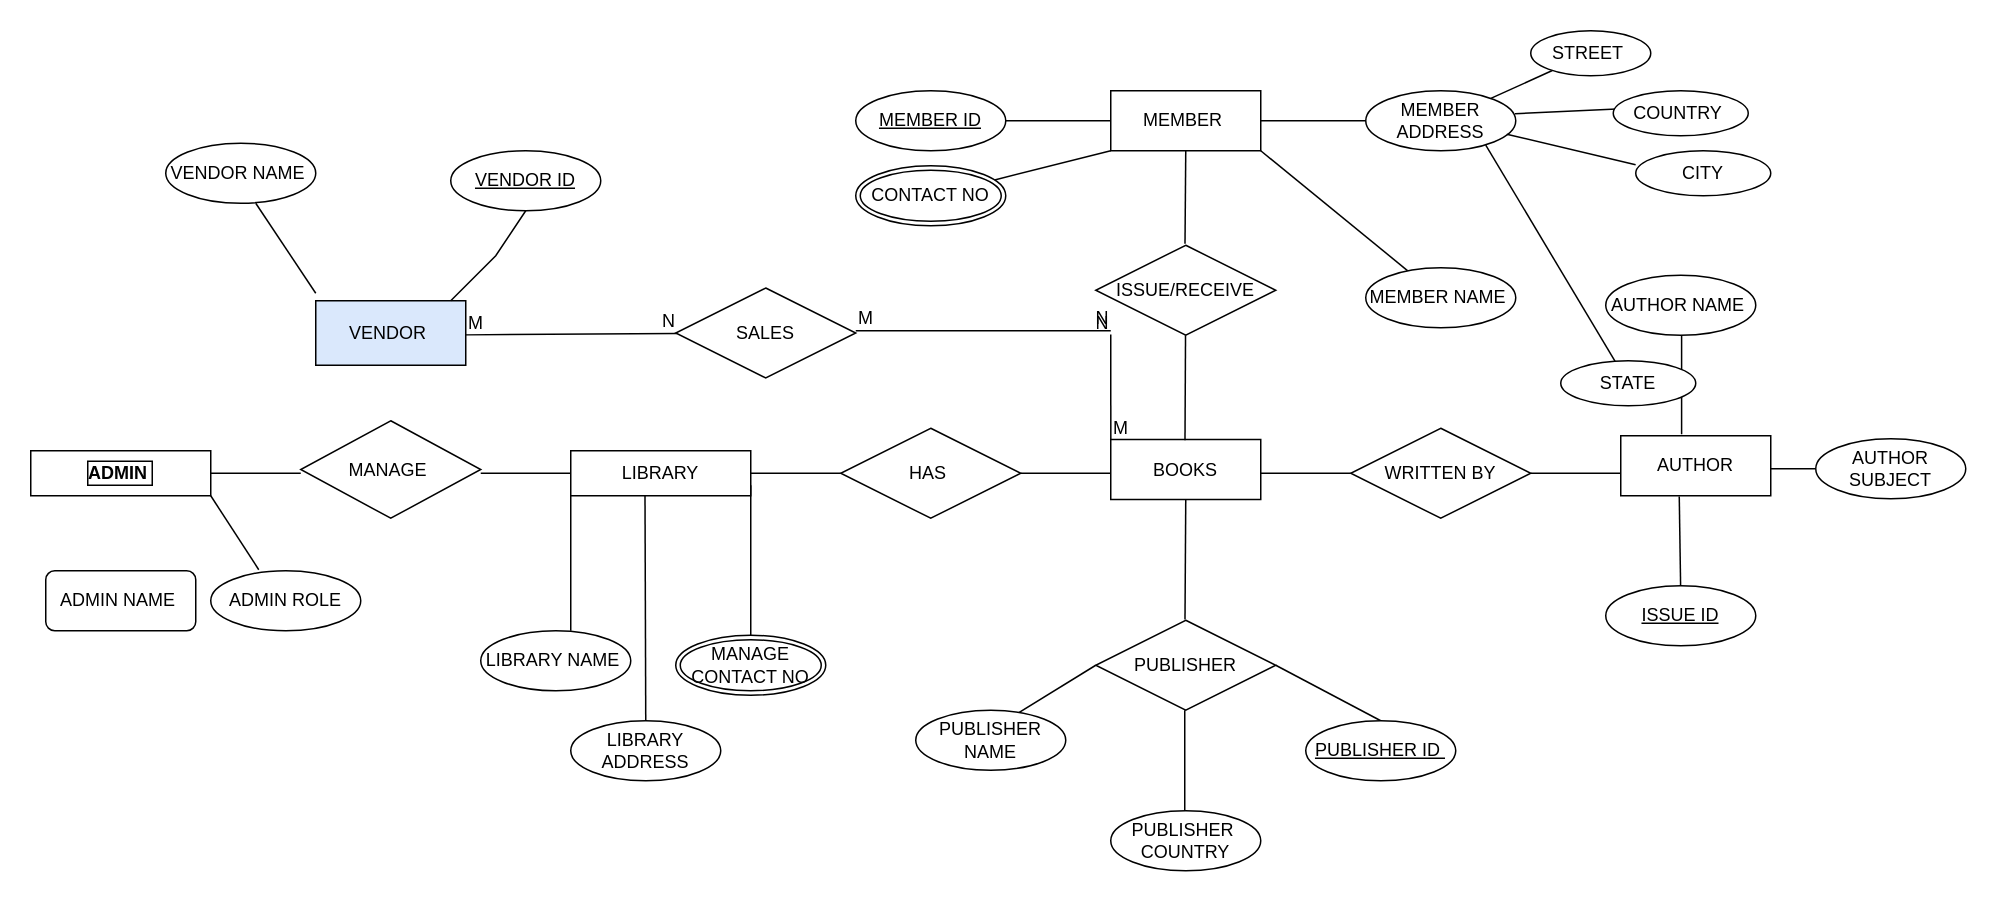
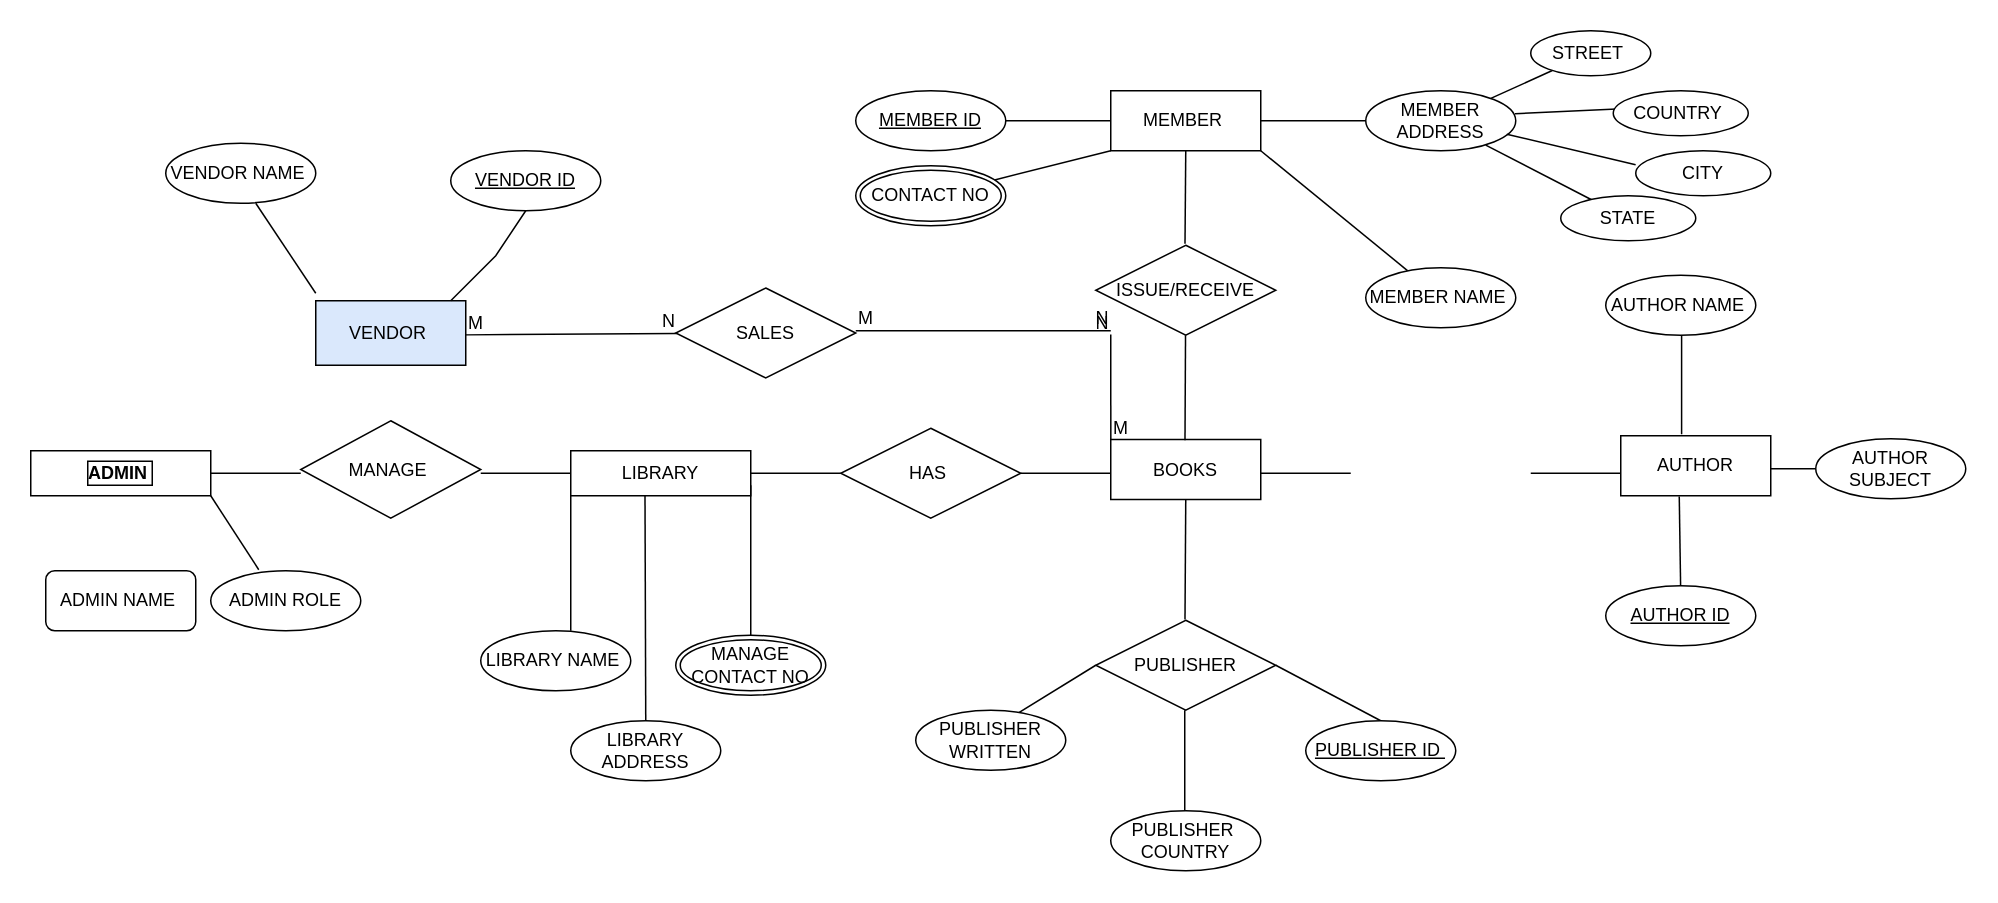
node "STATE": moved (1628, 383) -> (1628, 218)
node "WRITTEN BY": removed
node "ISSUE ID": label "ISSUE ID" -> "AUTHOR ID"
node "PUBLISHER NAME": label "PUBLISHER NAME" -> "PUBLISHER WRITTEN"
